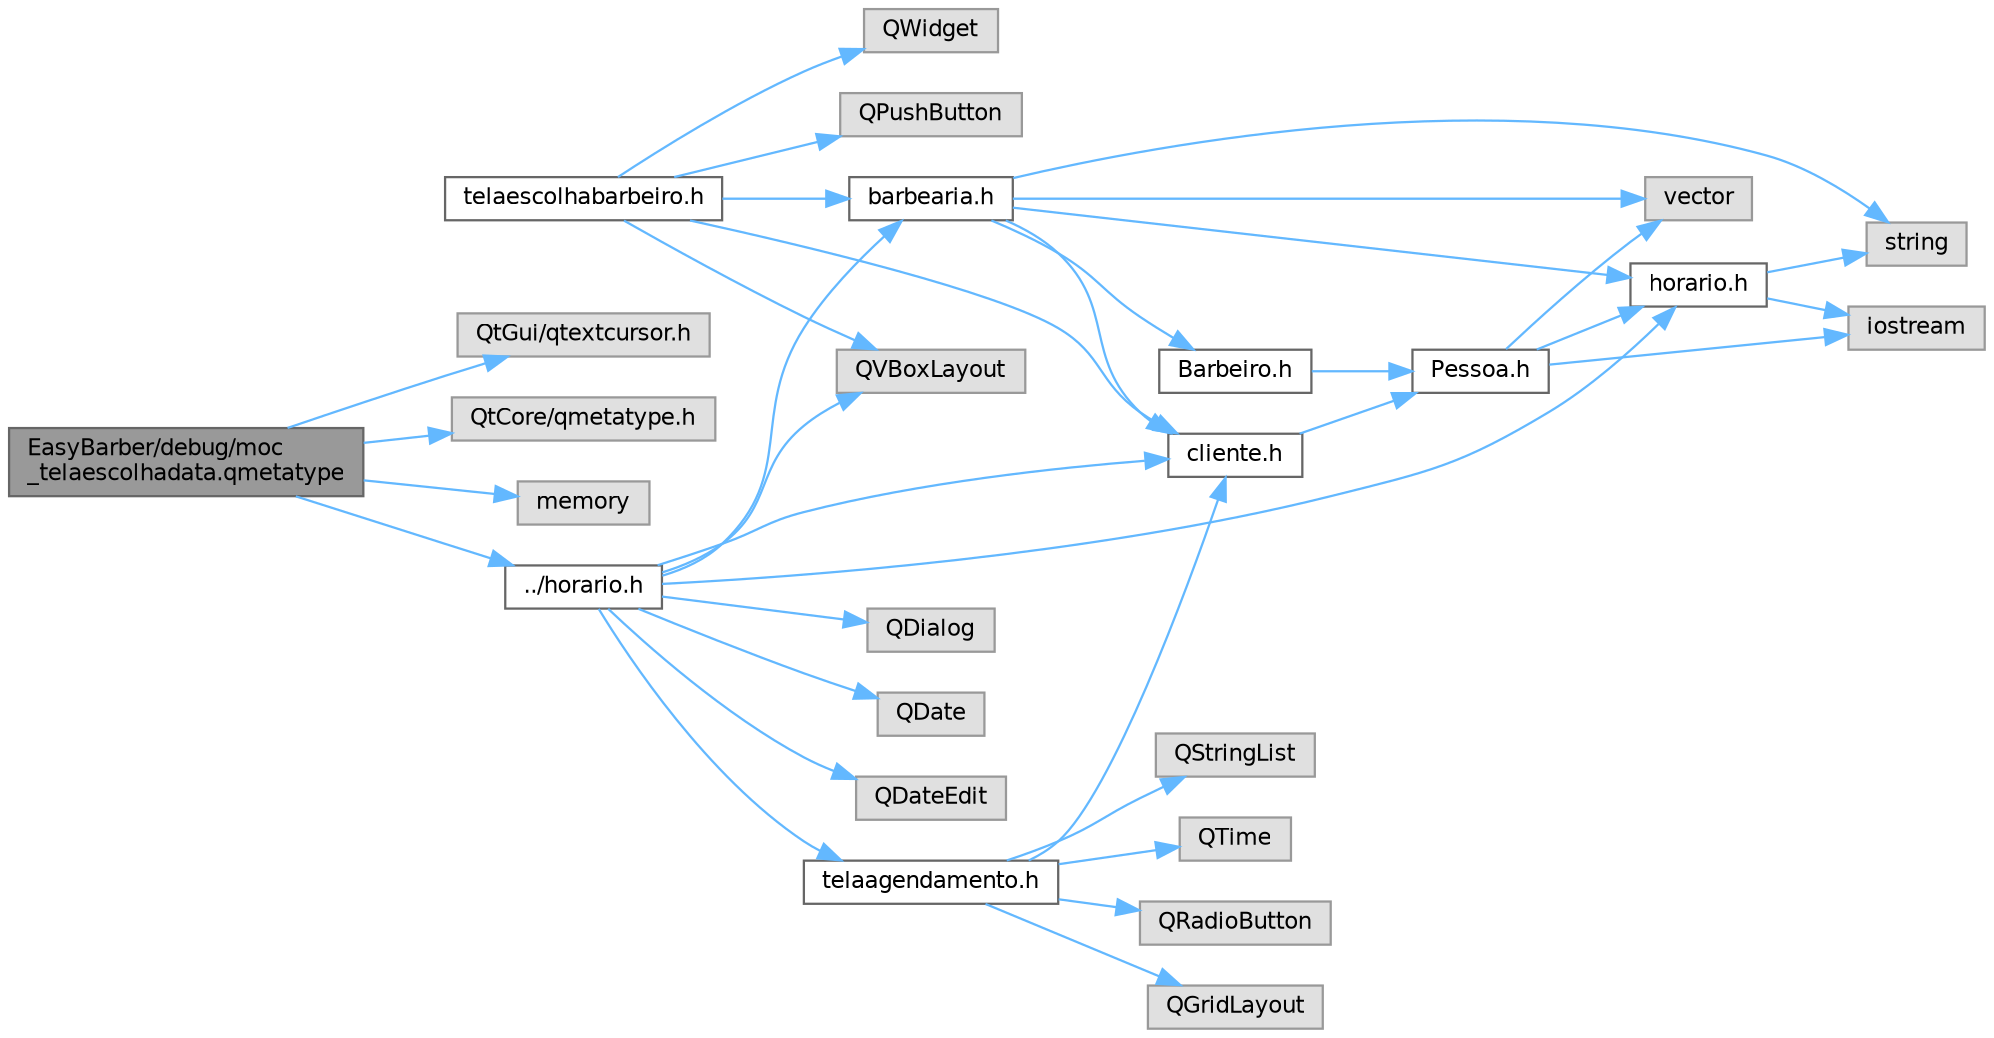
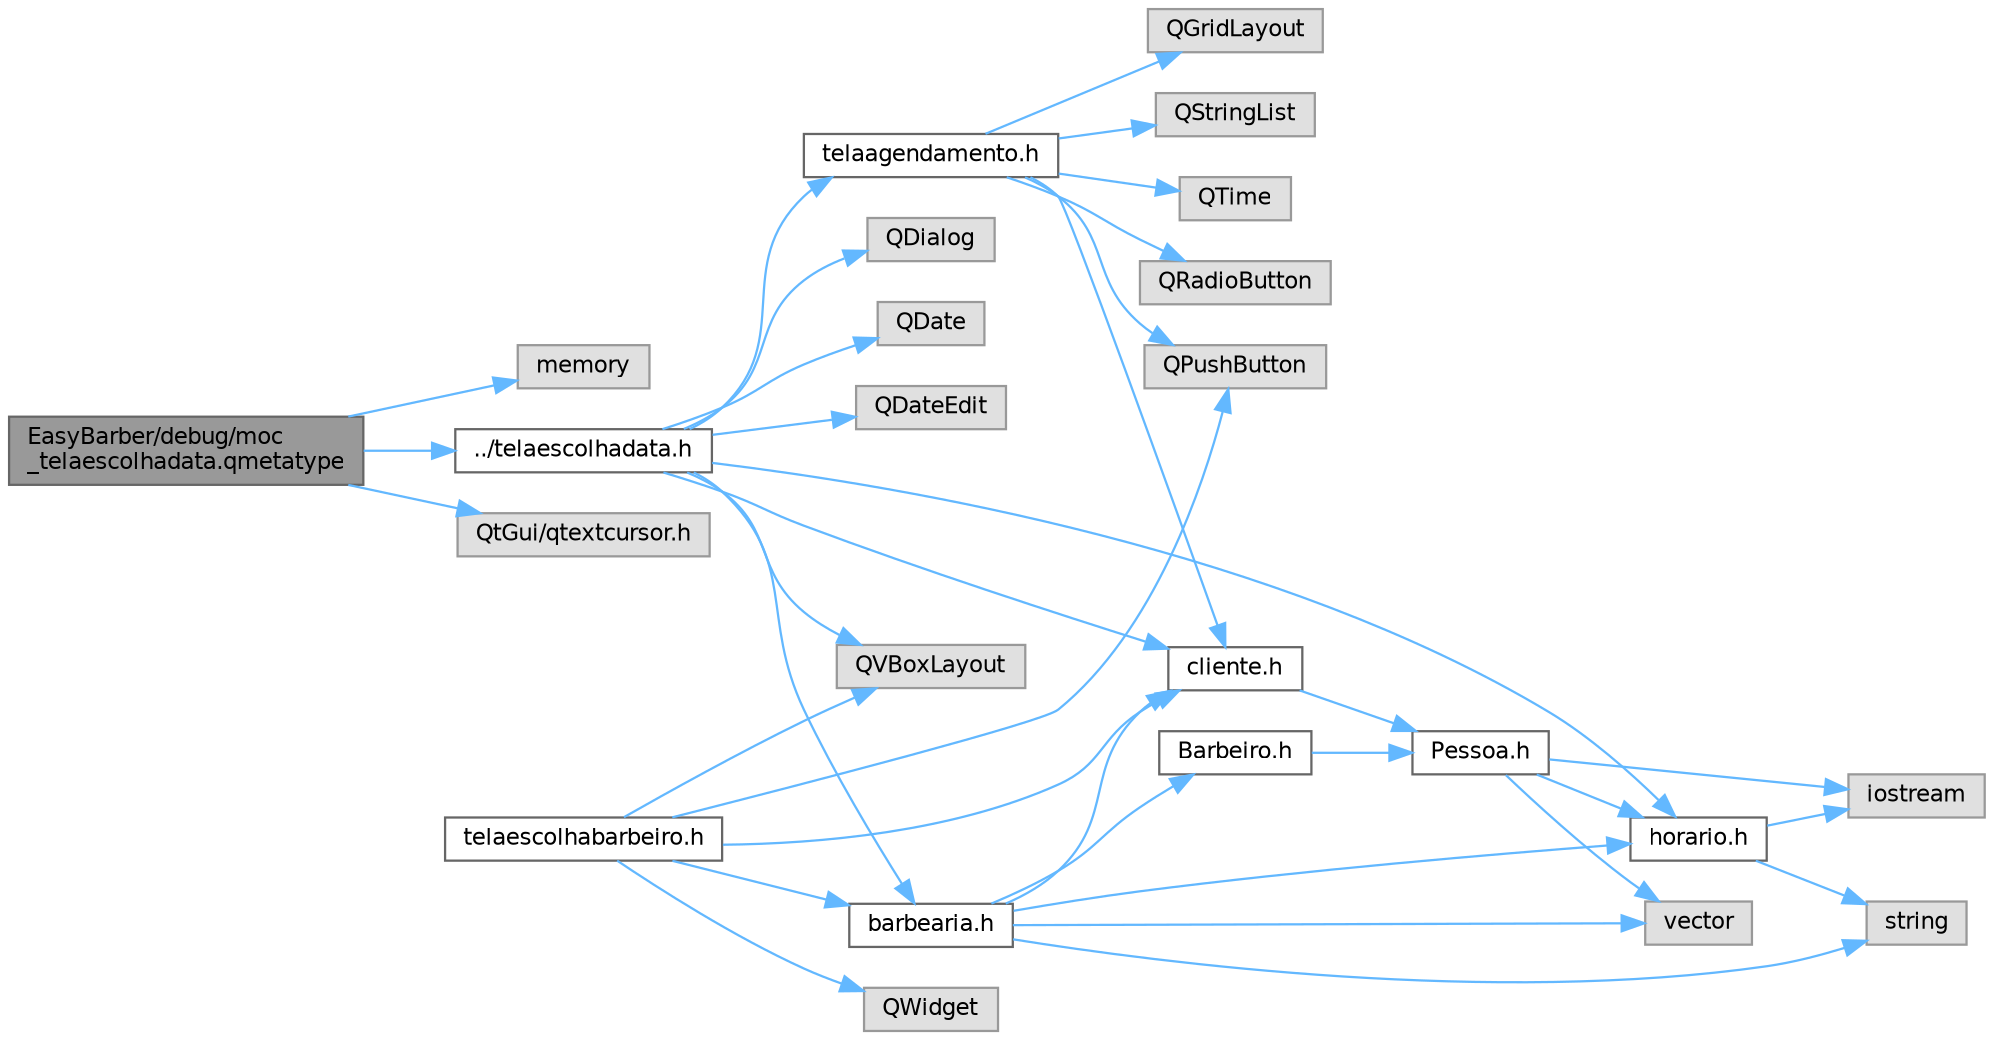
edge "telaagendamento.h" -> "QPushButton": added
node "QtCore/qmetatype.h": removed
node "../horario.h": label "../horario.h" -> "../telaescolhadata.h"
